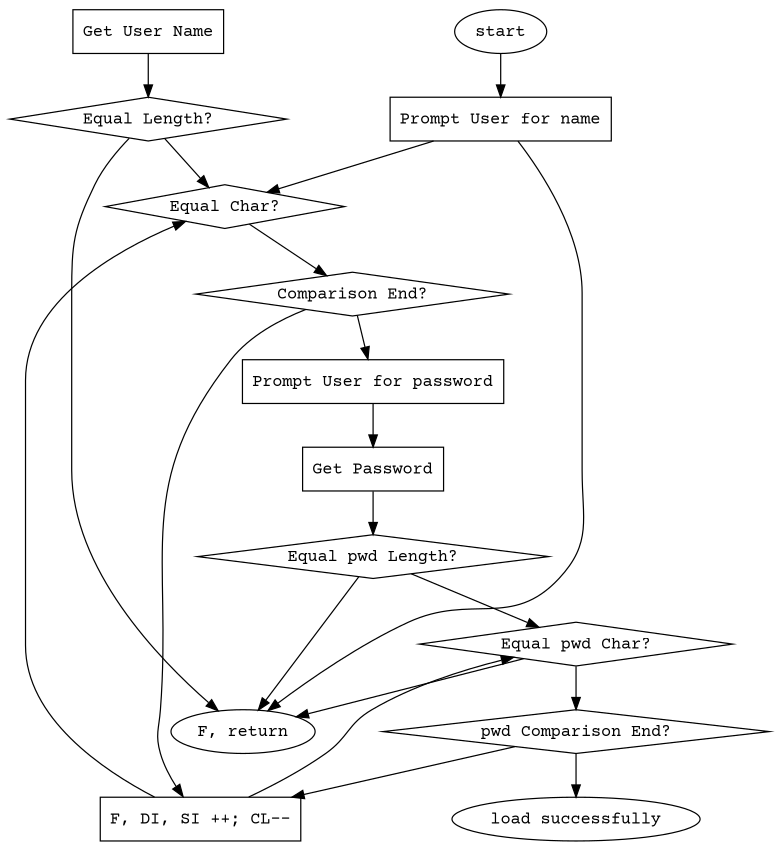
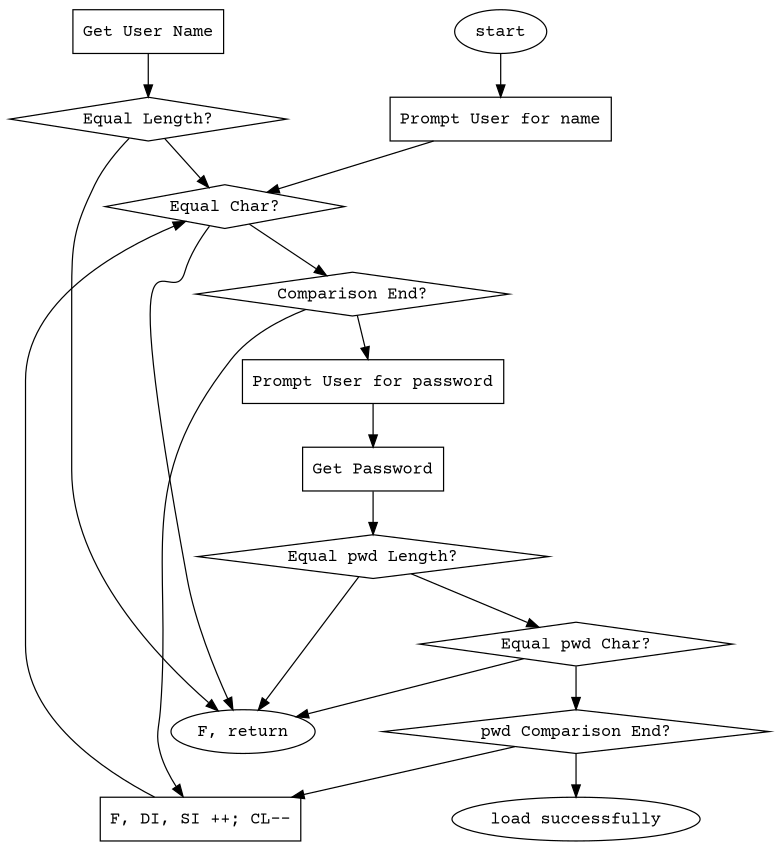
edge "Prompt User for name" -> "F, return": now "Equal Char?" -> "F, return"
edge "F, DI, SI ++; CL--" -> "Equal pwd Char?": removed
